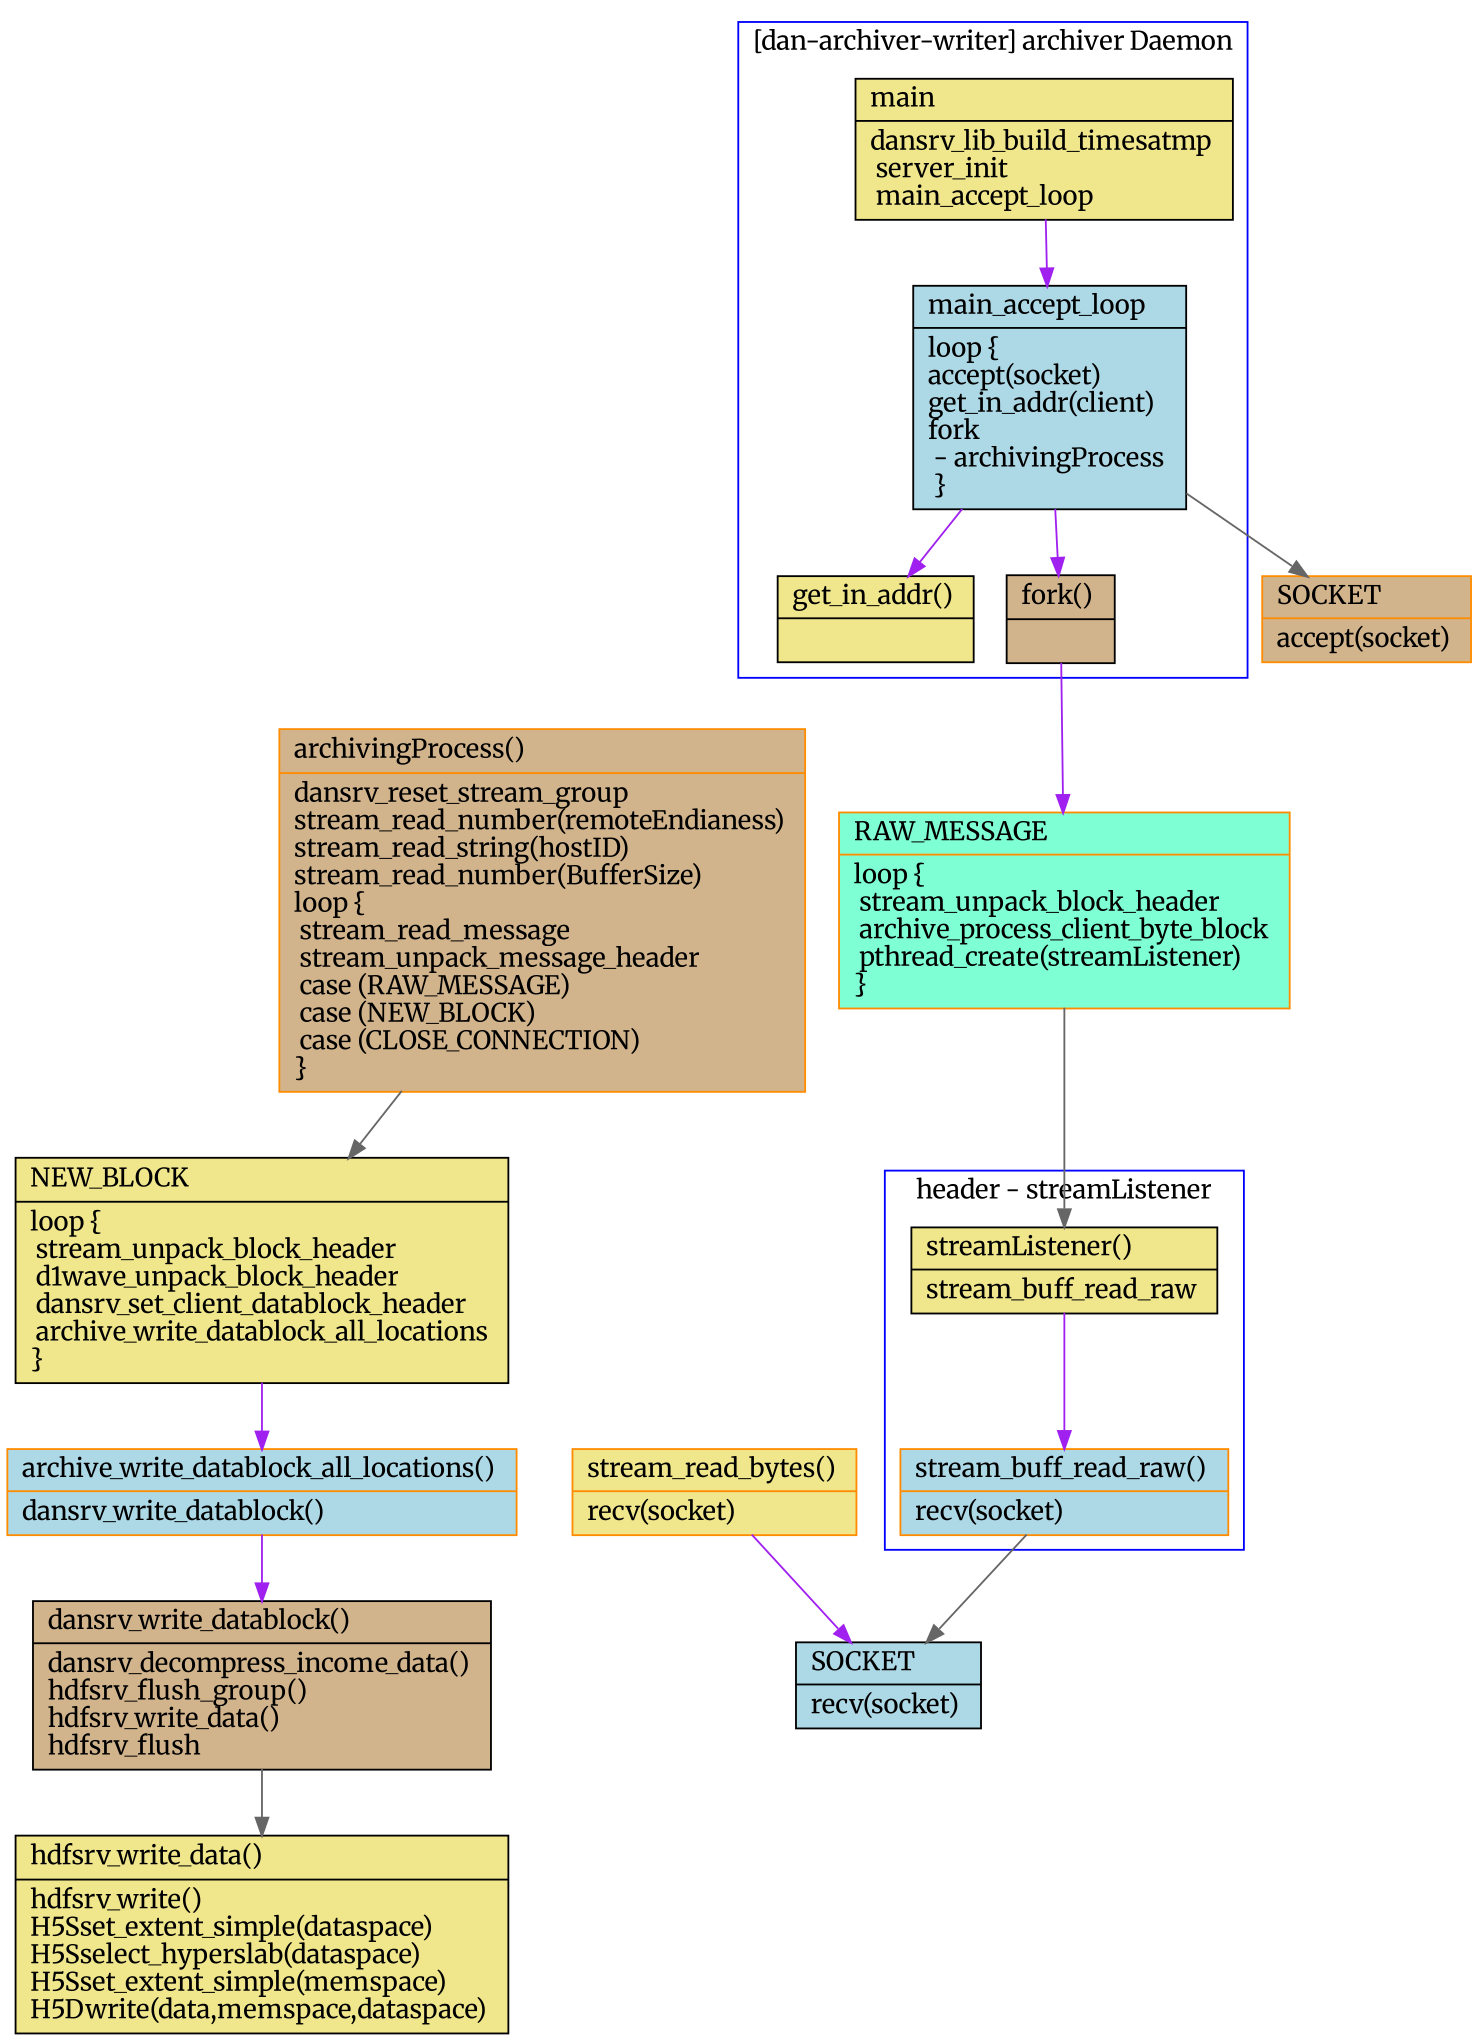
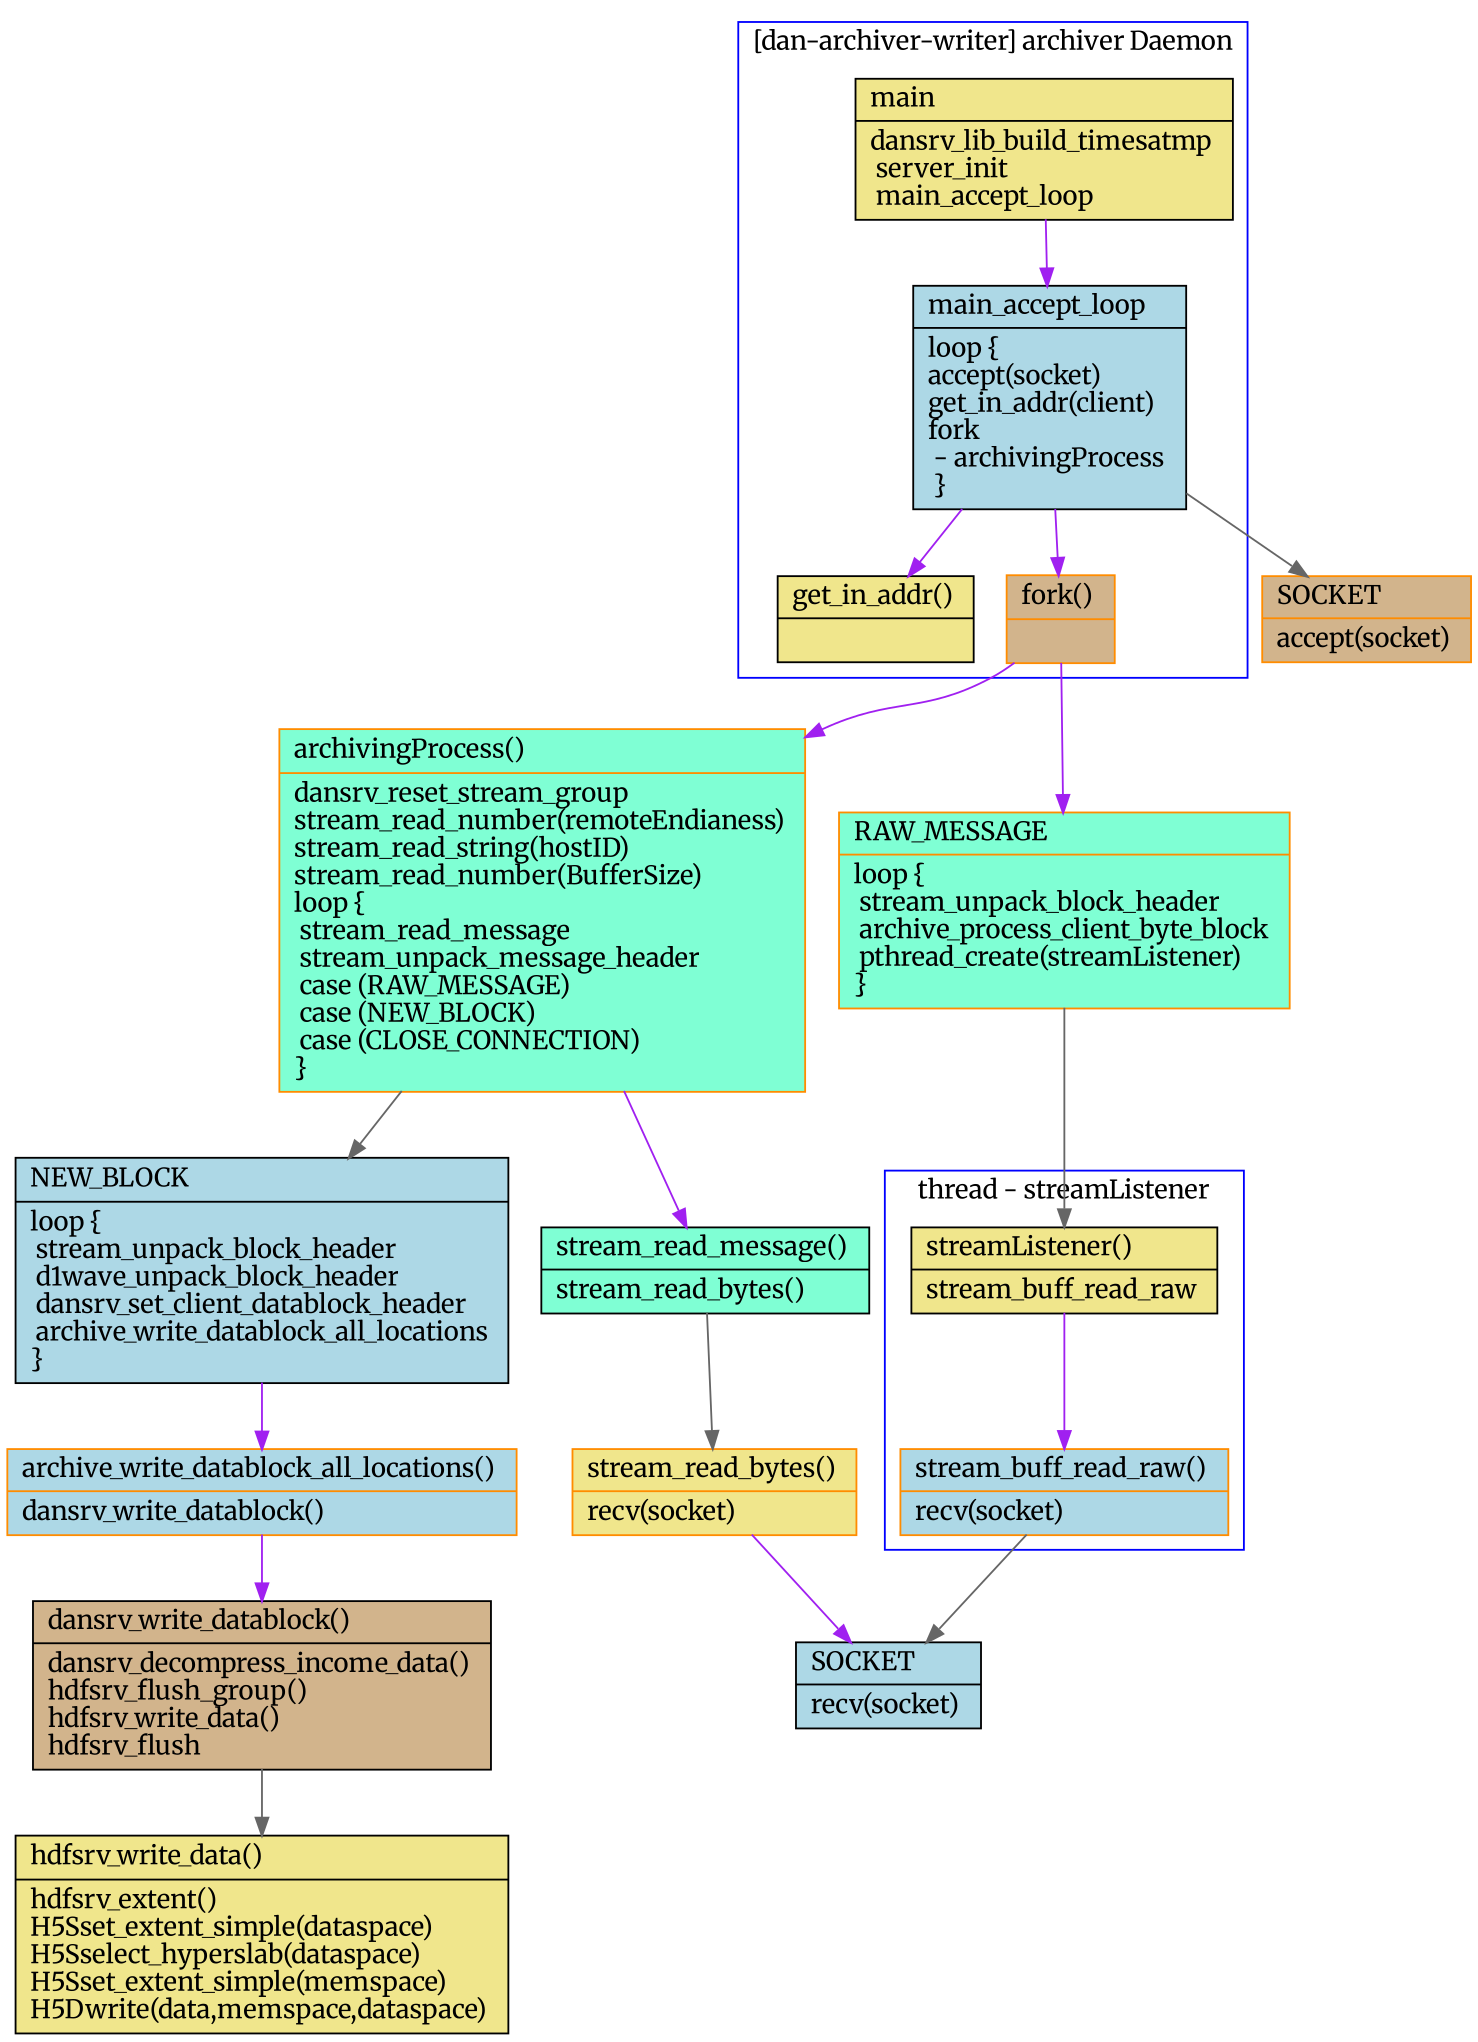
node "fork()": color black -> darkorange
edge "fork()" -> "archivingProcess()": added
node "archivingProcess()": fillcolor tan -> aquamarine
cluster "header - streamListener": label "header - streamListener" -> "thread - streamListener"
node "NEW_BLOCK": fillcolor khaki -> lightblue
node "stream_read_message()": added
node "hdfsrv_write_data()": text "hdfsrv_write()" -> "hdfsrv_extent()"
